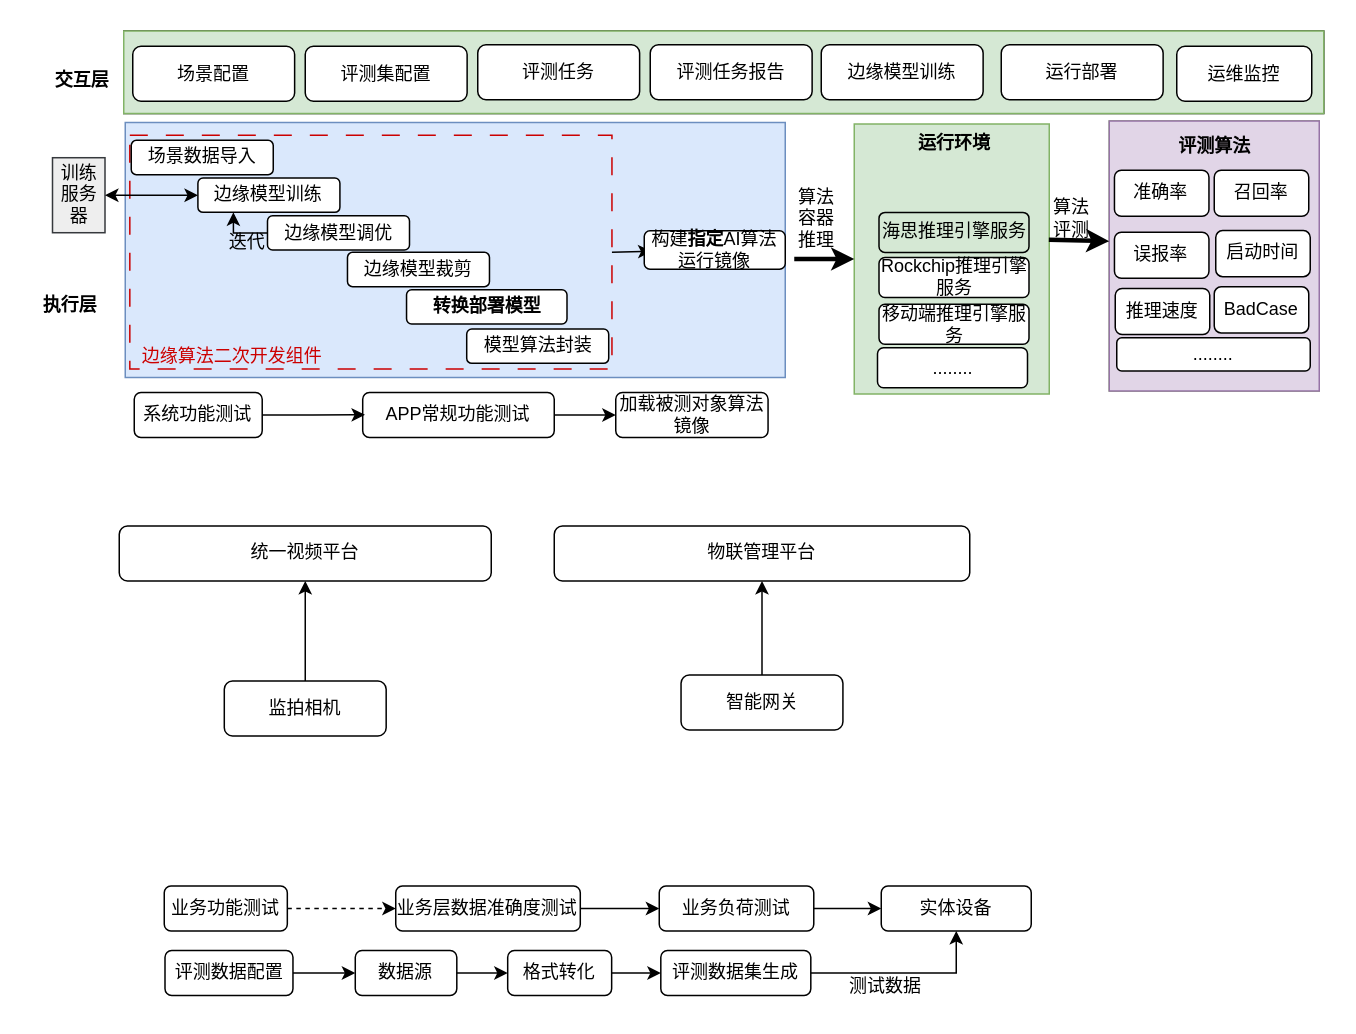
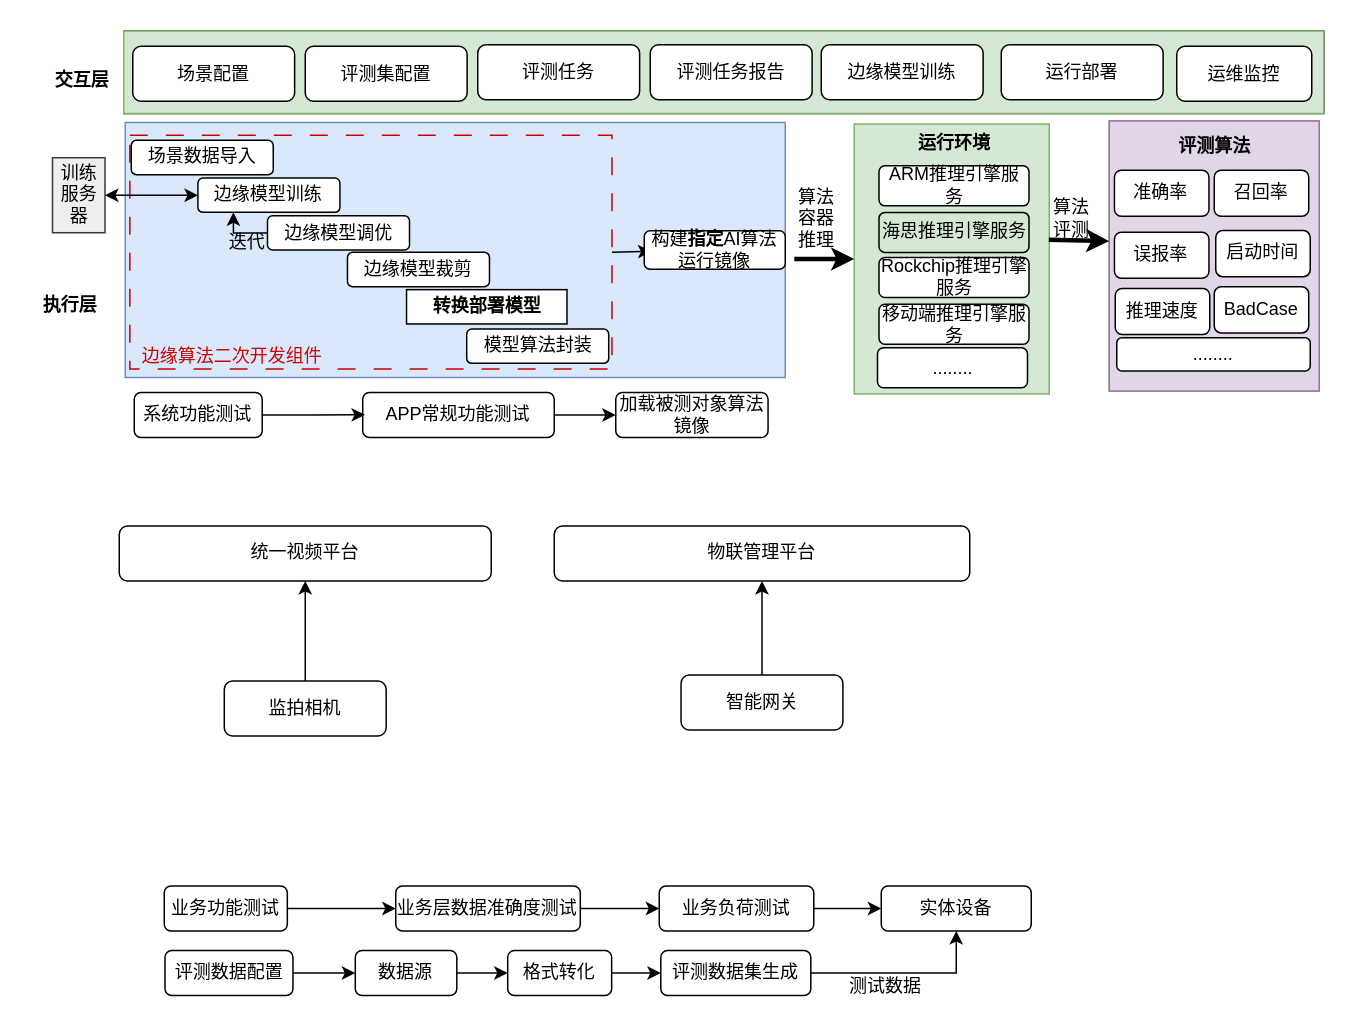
node "ARM推理引擎服务": added
node "转换部署模型": shape rounded rectangle -> rectangle
edge "业务功能测试" -> "业务层数据准确度测试": style dashed -> solid
